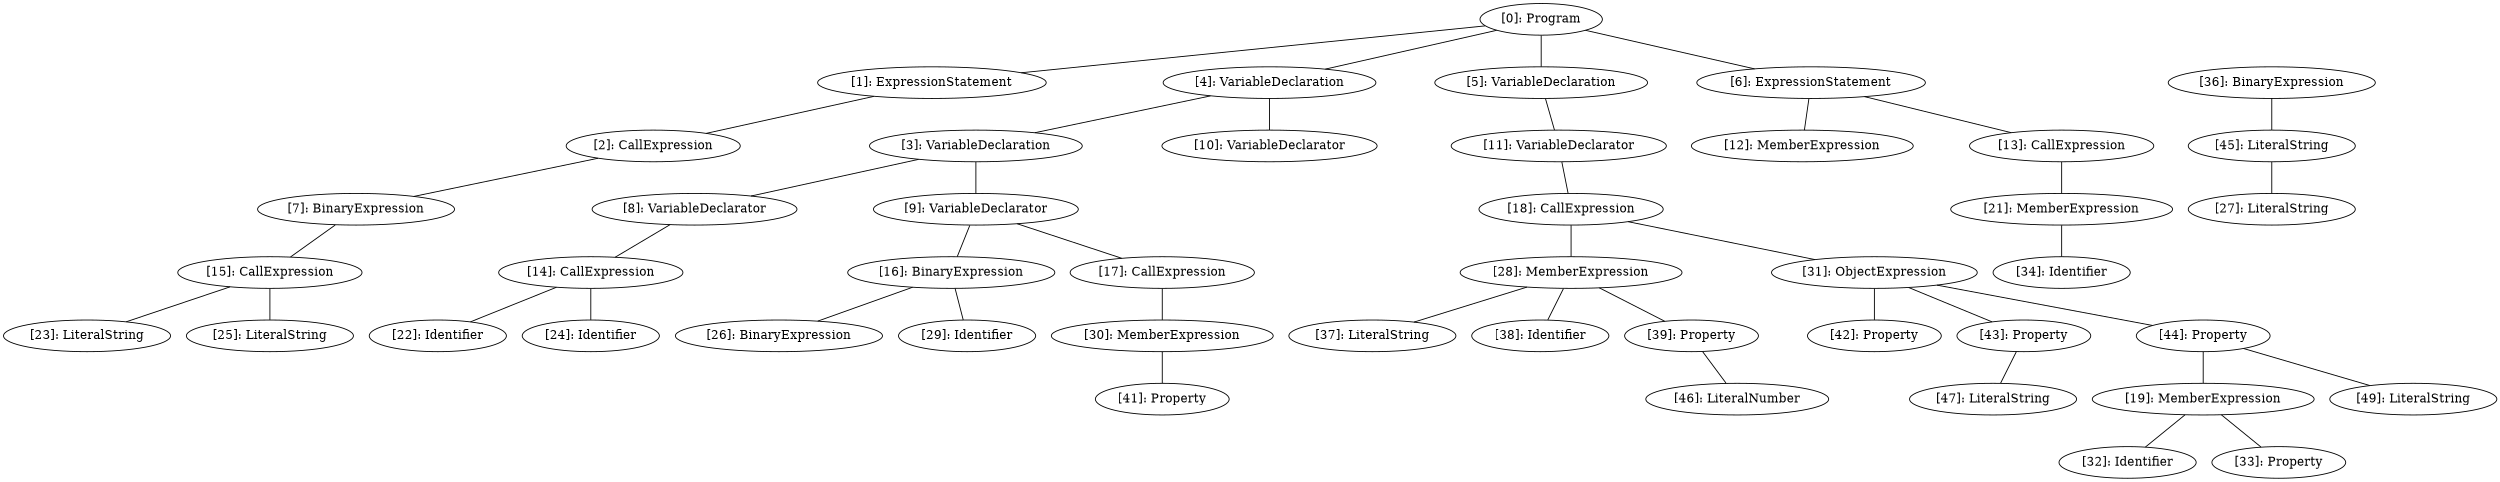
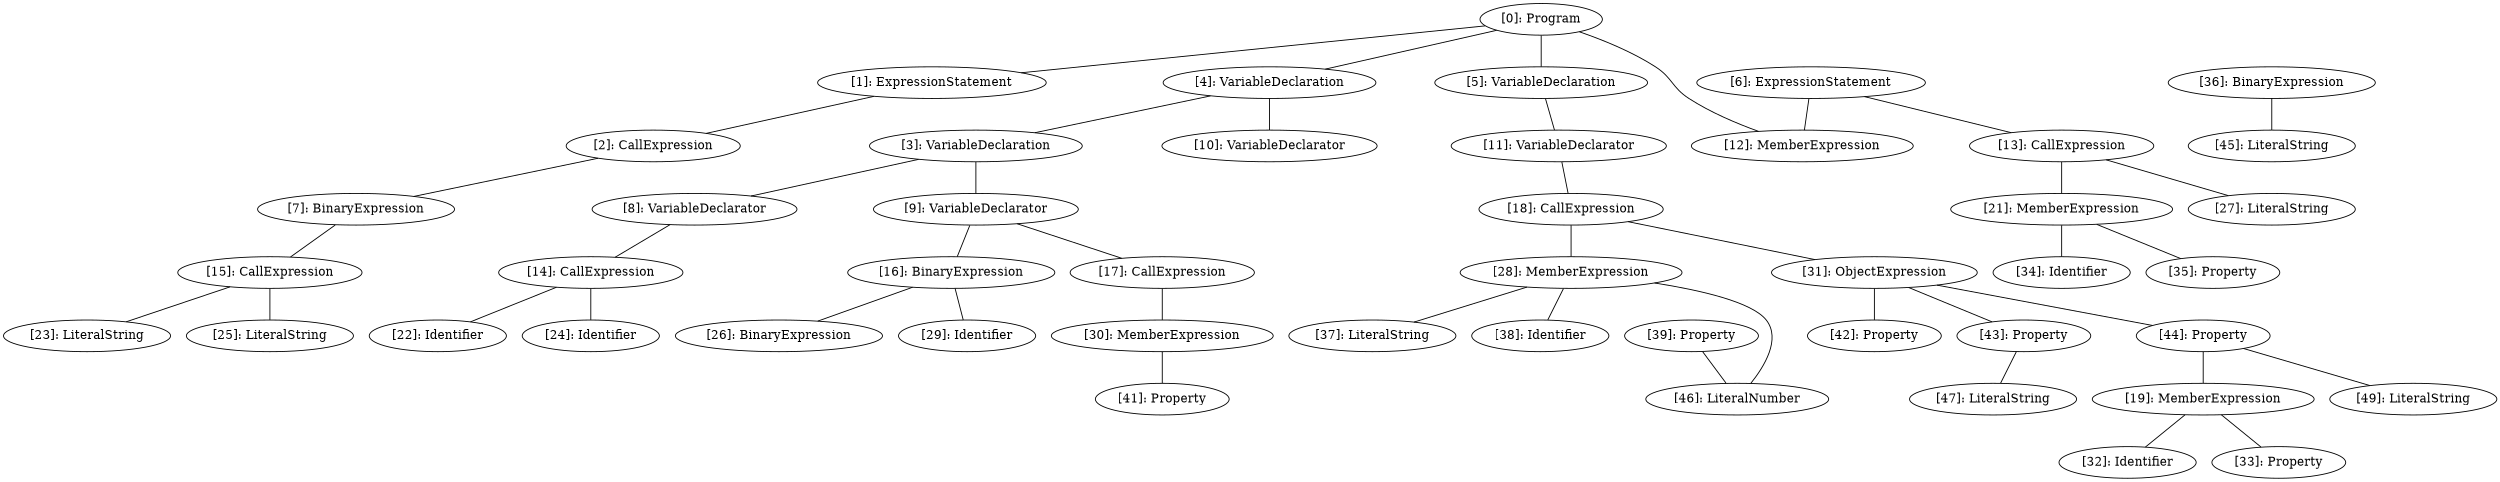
edge "[0]: Program" -- "[6]: ExpressionStatement": now "[0]: Program" -- "[12]: MemberExpression"
edge "[45]: LiteralString" -- "[27]: LiteralString": now "[13]: CallExpression" -- "[27]: LiteralString"
node "[35]: Property": added
edge "[28]: MemberExpression" -- "[39]: Property": now "[28]: MemberExpression" -- "[46]: LiteralNumber"
